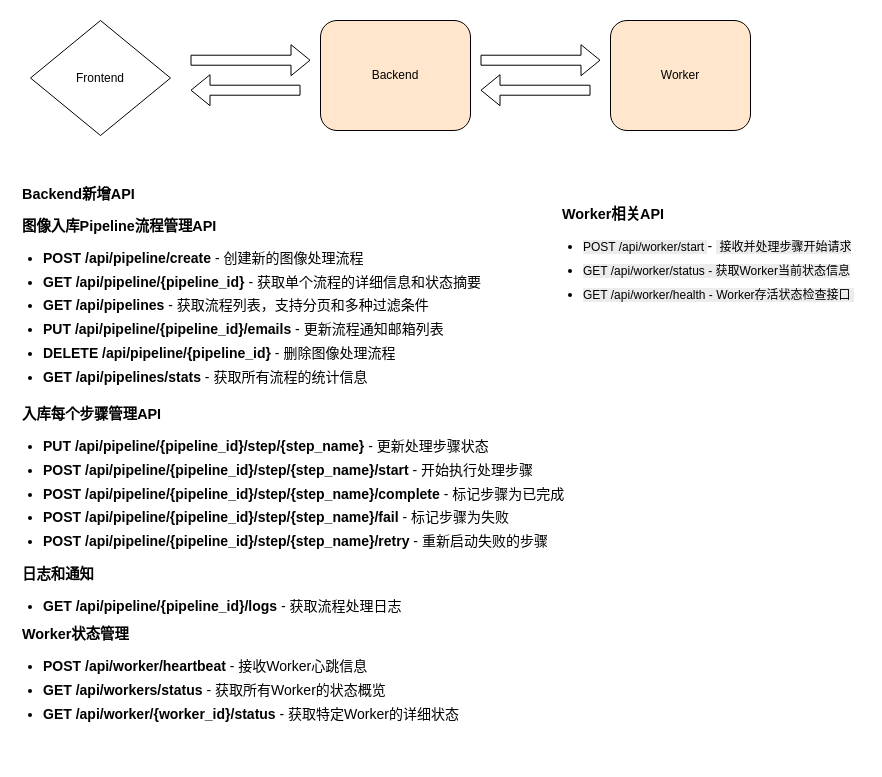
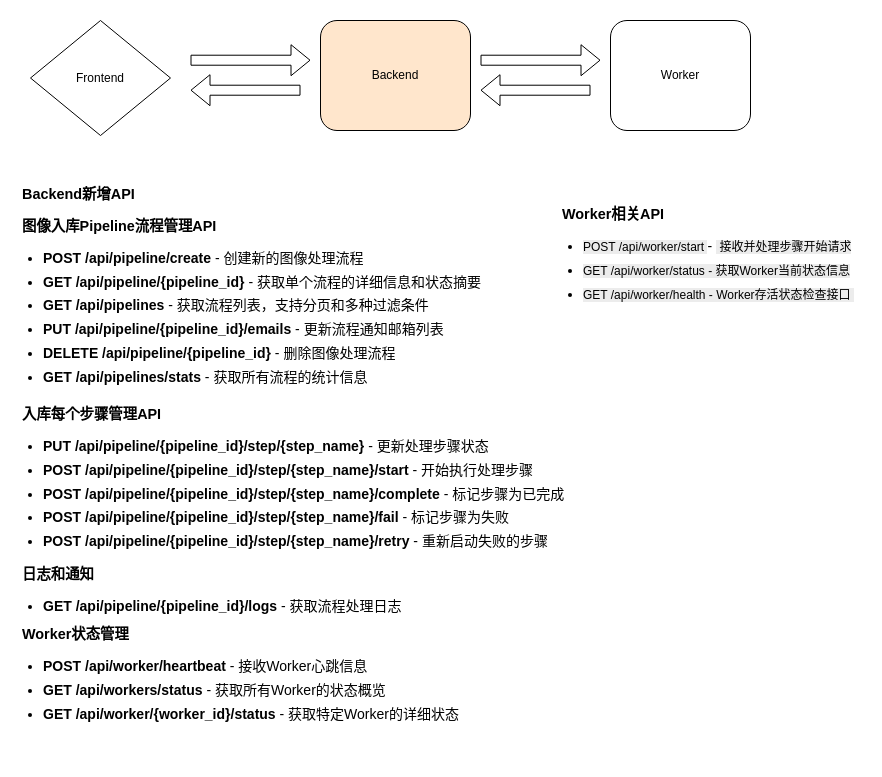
node "Worker": fillcolor #ffe6cc -> #ffffff
